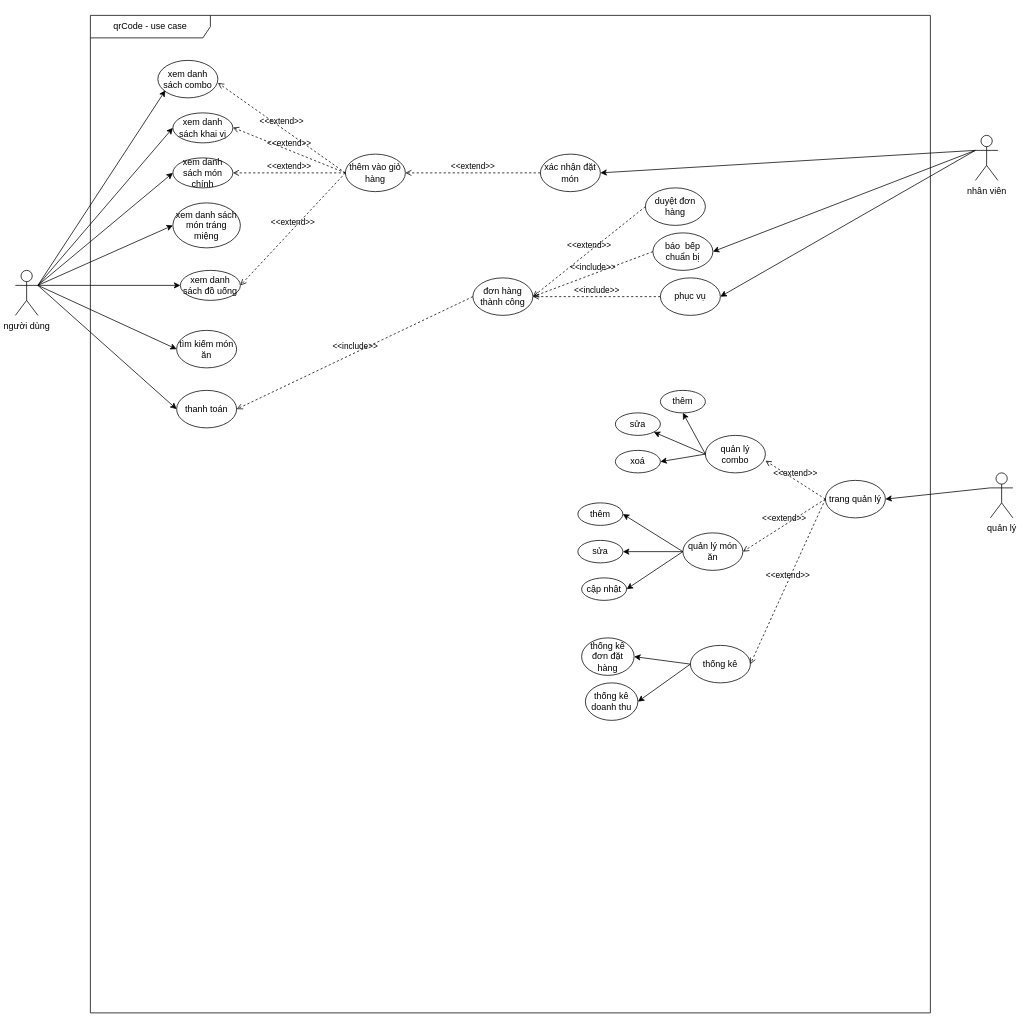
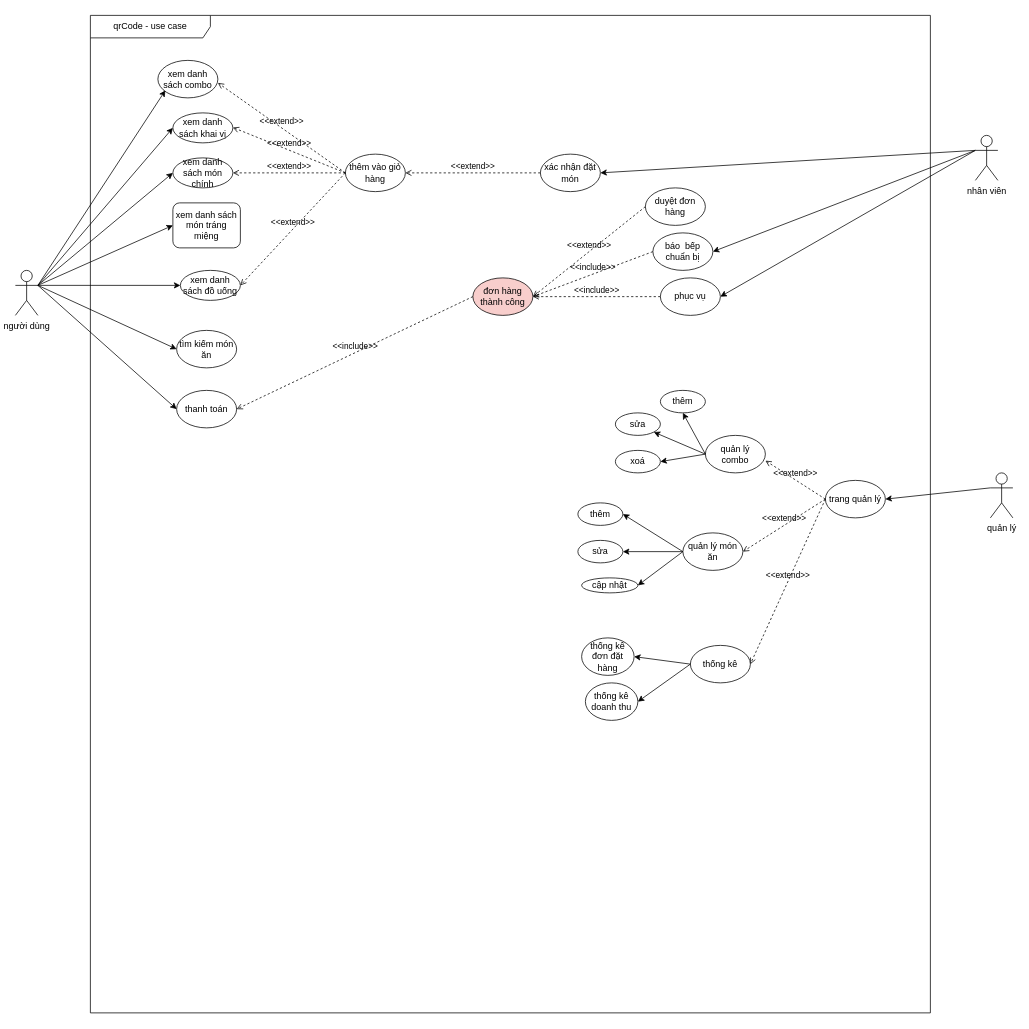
node "xem danh sách món tráng miệng": shape ellipse -> rounded rectangle
node "đơn hàng thành công": fillcolor #ffffff -> #f8cecc
node "cập nhật": size 45x23 -> 56x15
